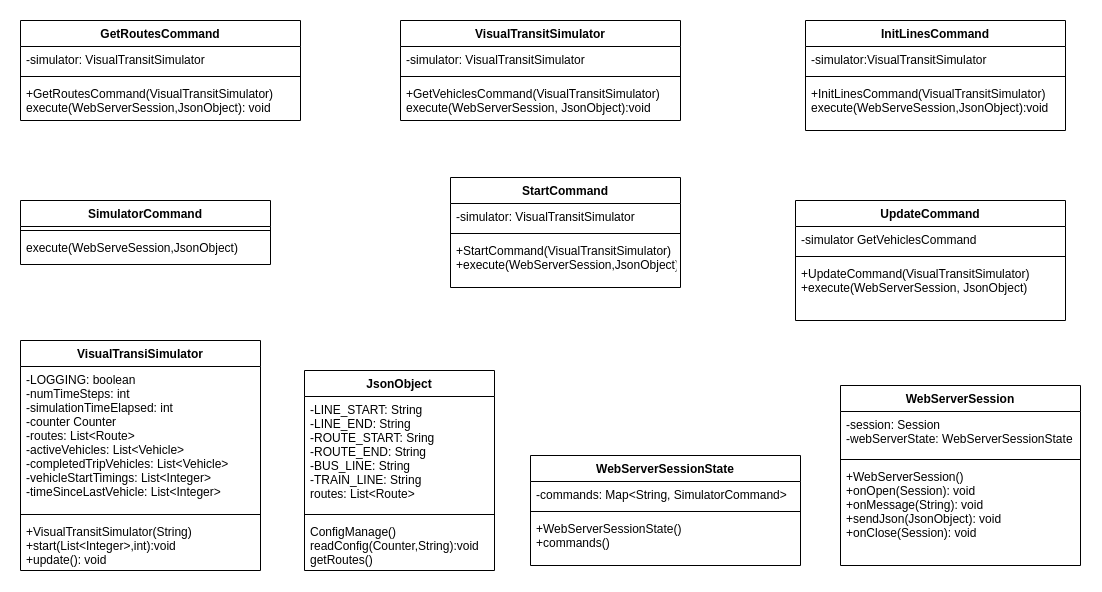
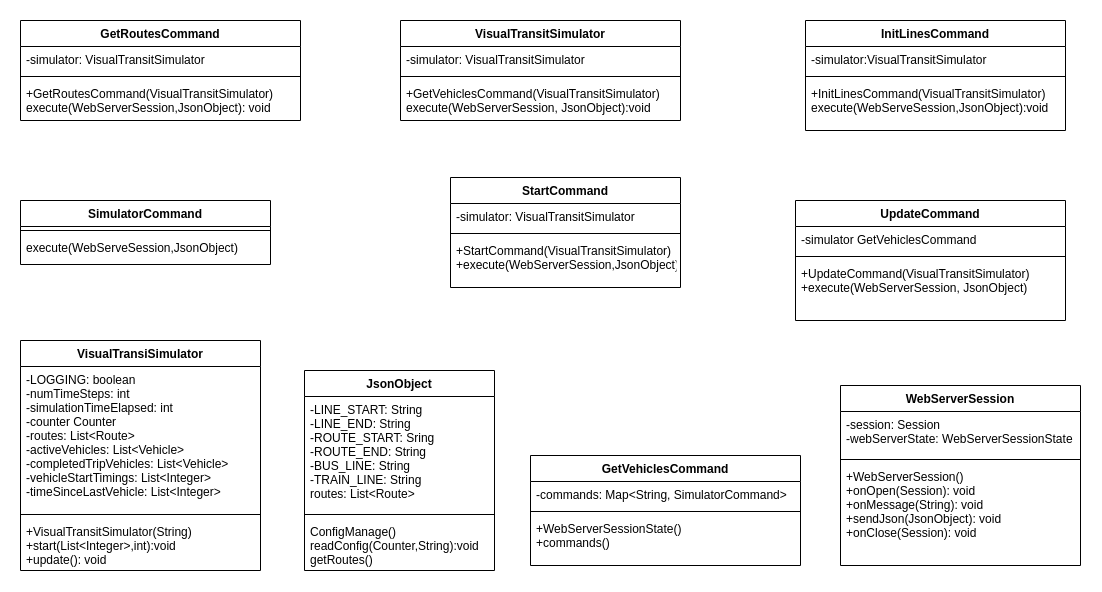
node "WebServerSessionState": label "WebServerSessionState" -> "GetVehiclesCommand"
